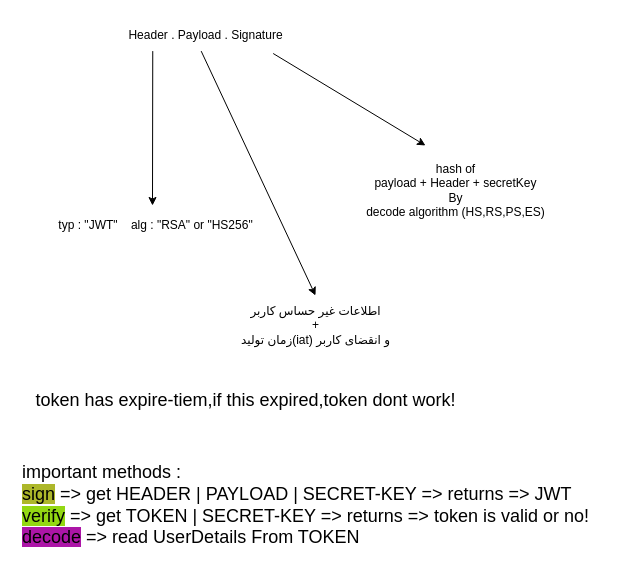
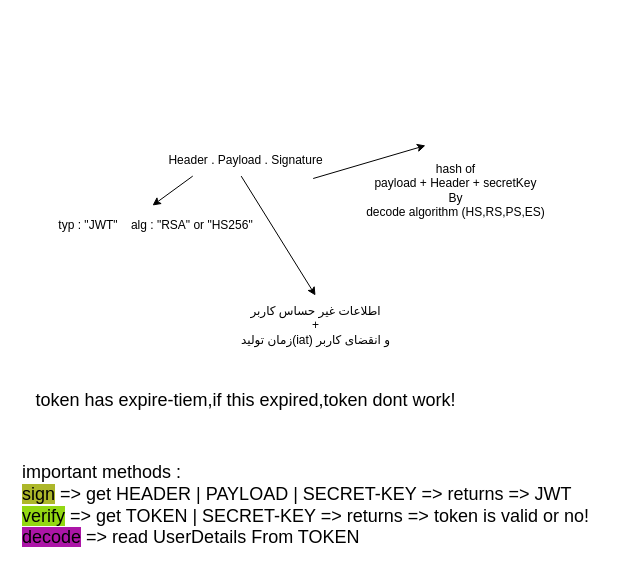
node "Header . Payload . Signature": moved (206, 36) -> (246, 161)
